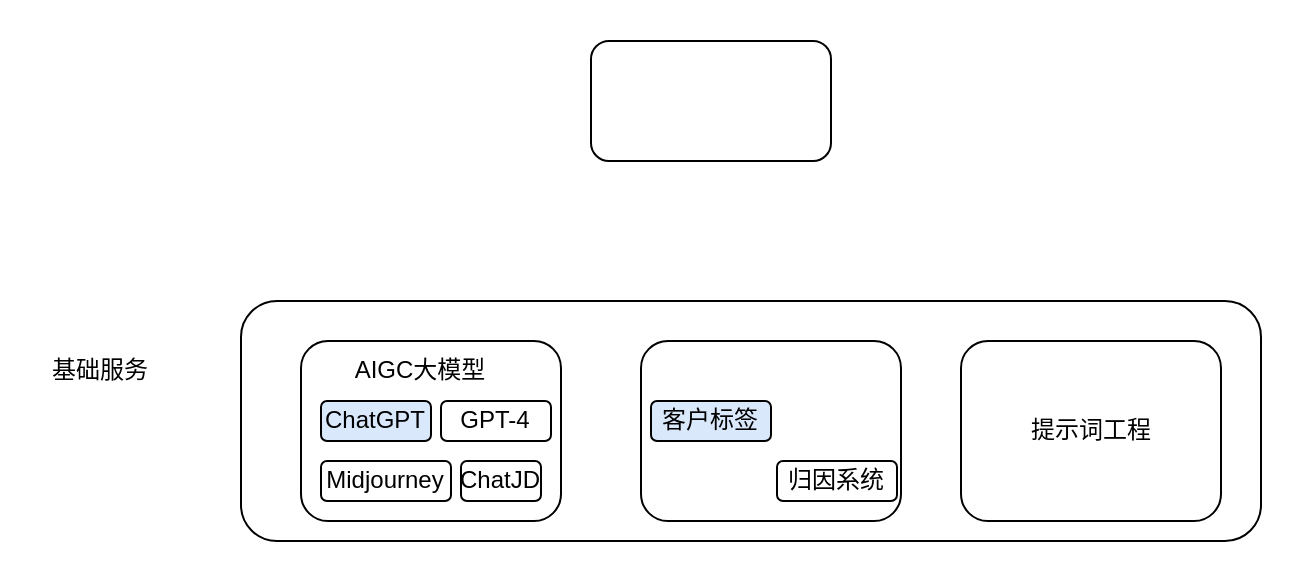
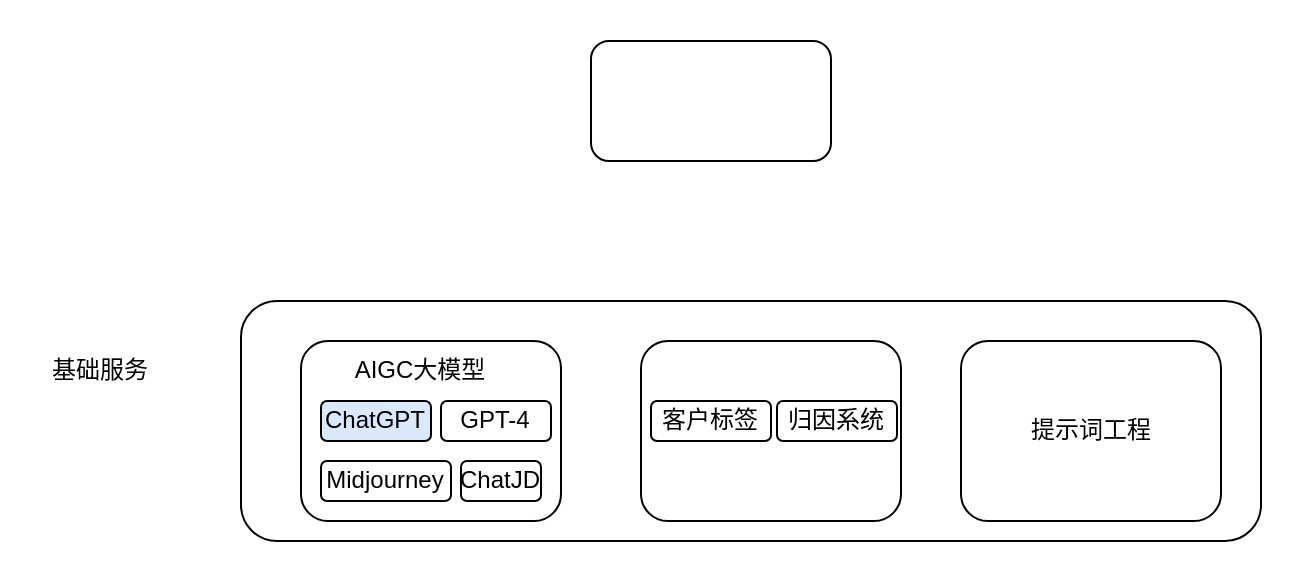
node "客户标签": fillcolor #dae8fc -> #ffffff
node "归因系统": moved (837, 481) -> (837, 421)
